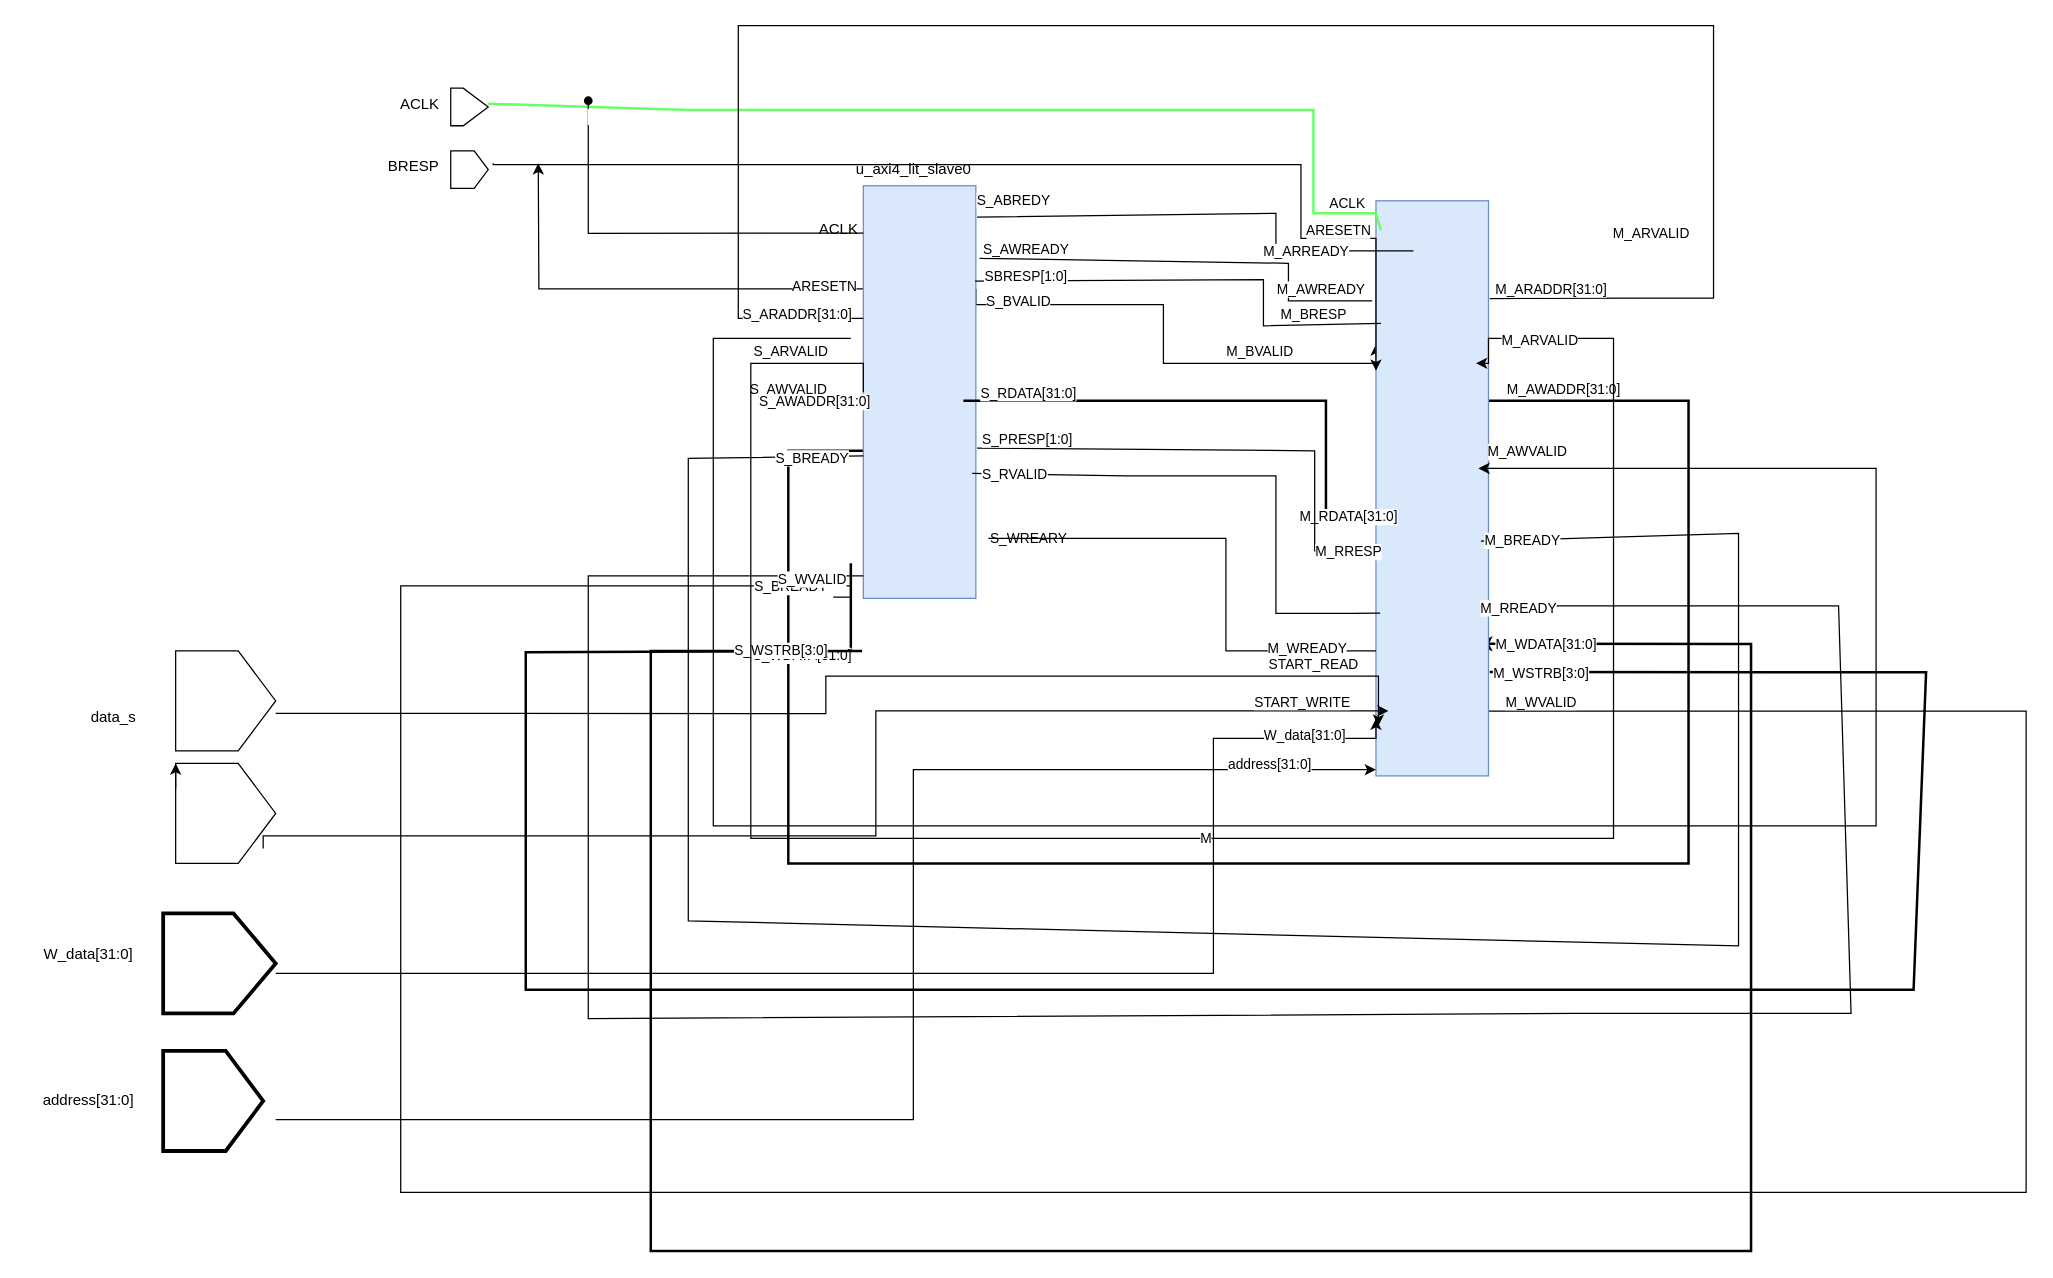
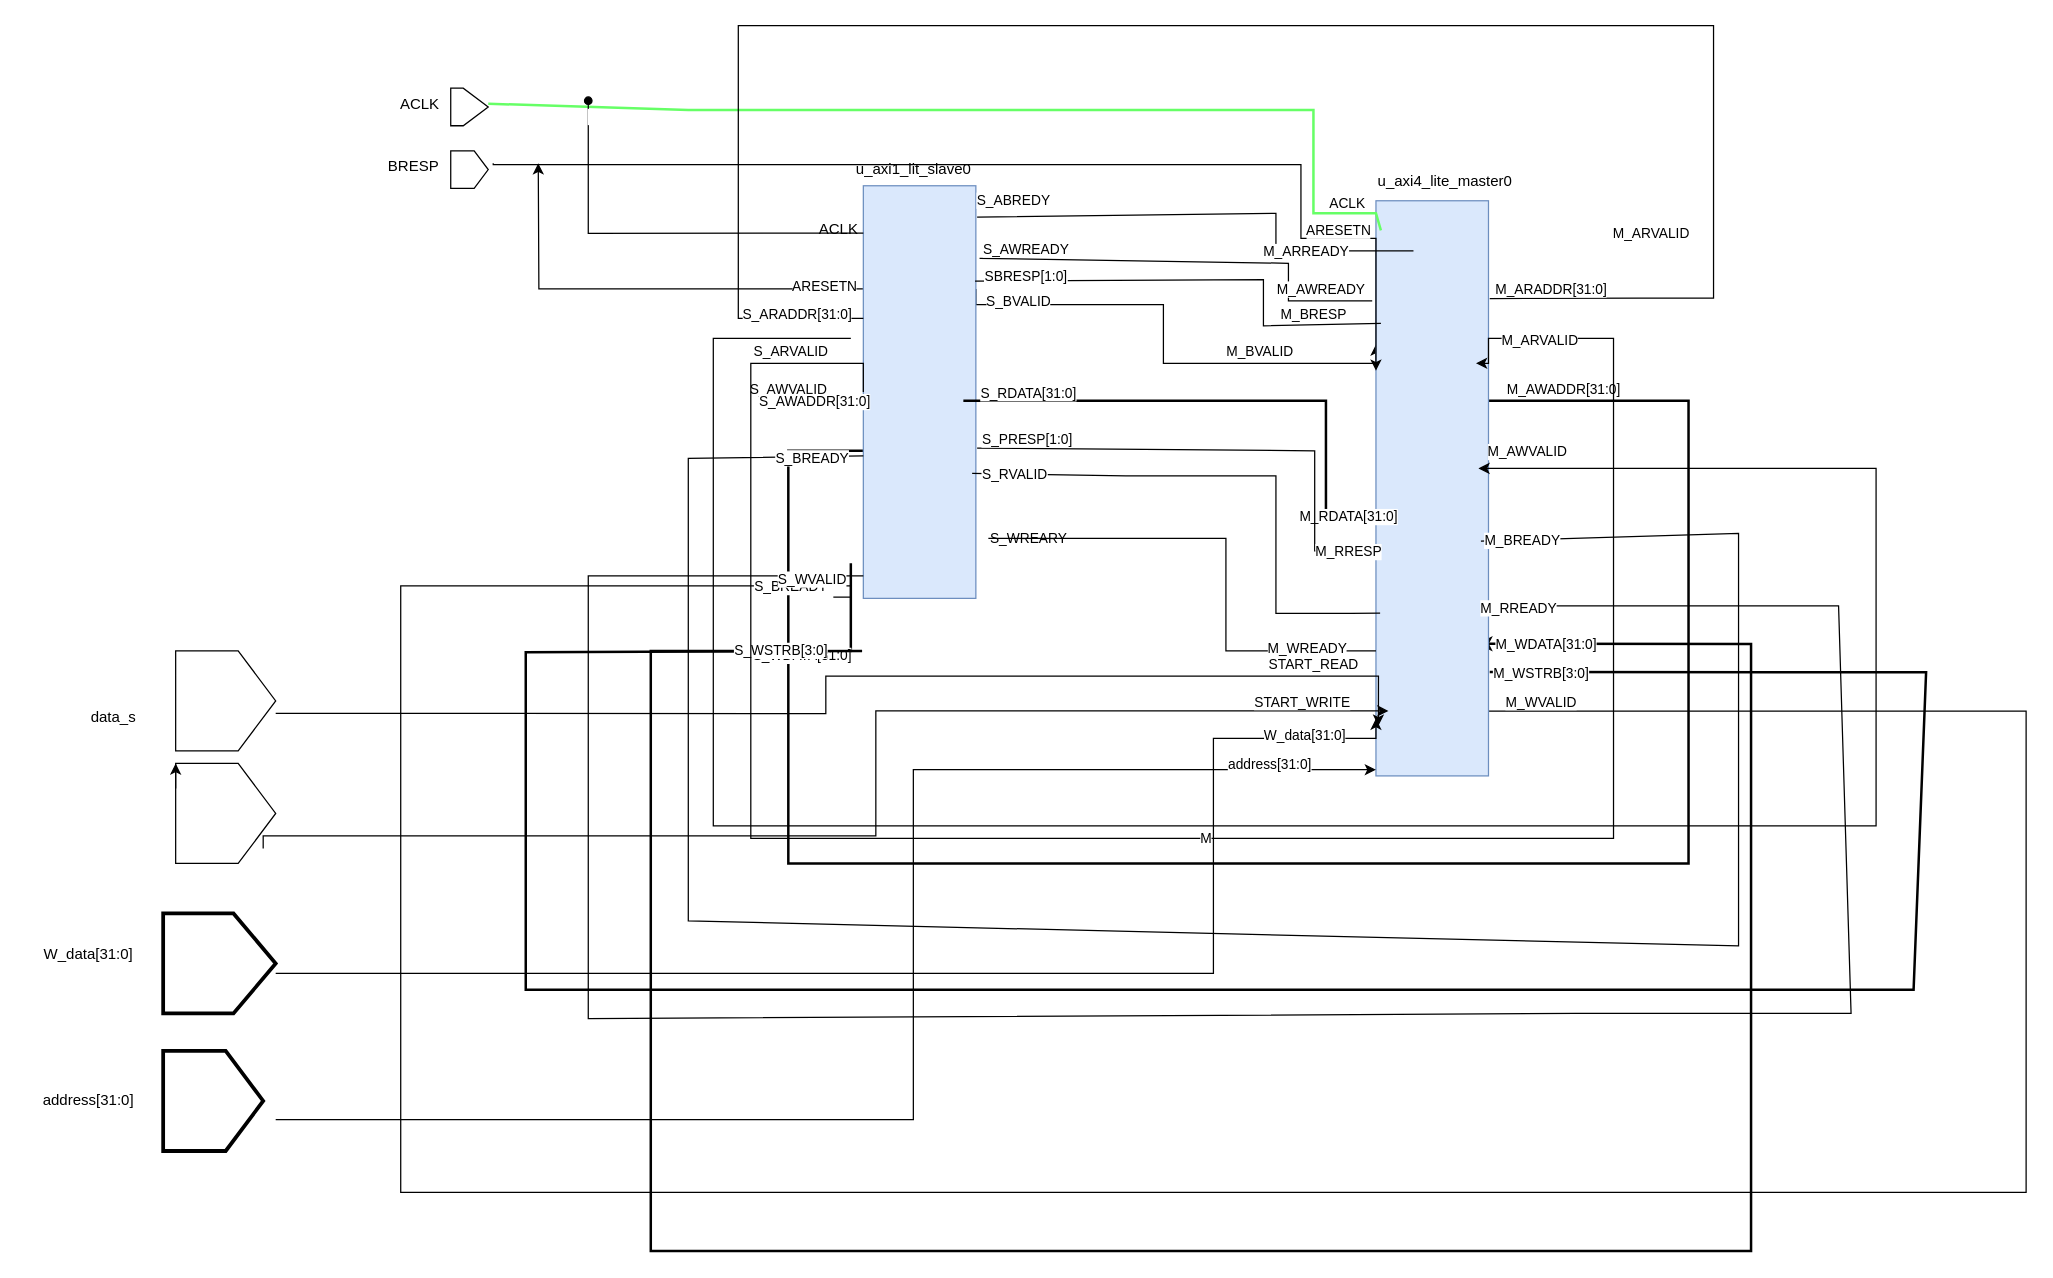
node "u_axi4_lit_slave0": label "u_axi4_lit_slave0" -> "u_axi1_lit_slave0"
node "u_axi4_lite_master0": added
